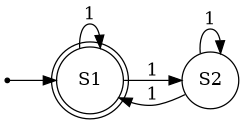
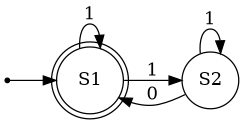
edge "S2" -> "S1": label "1" -> "0"
